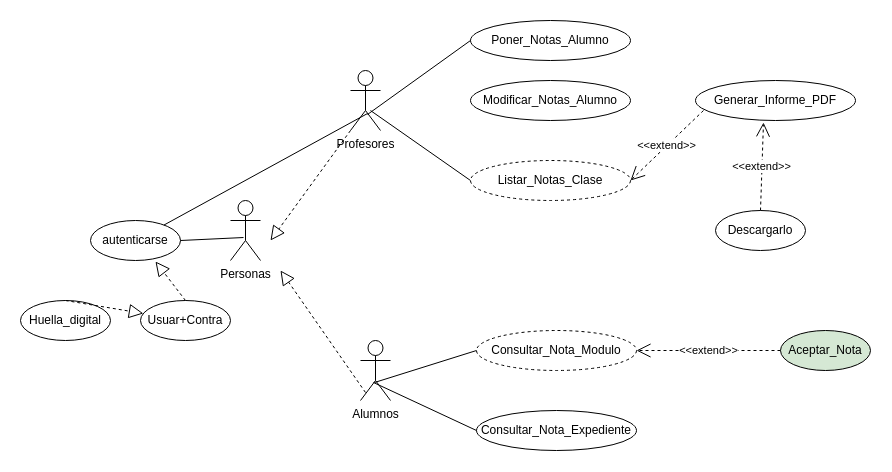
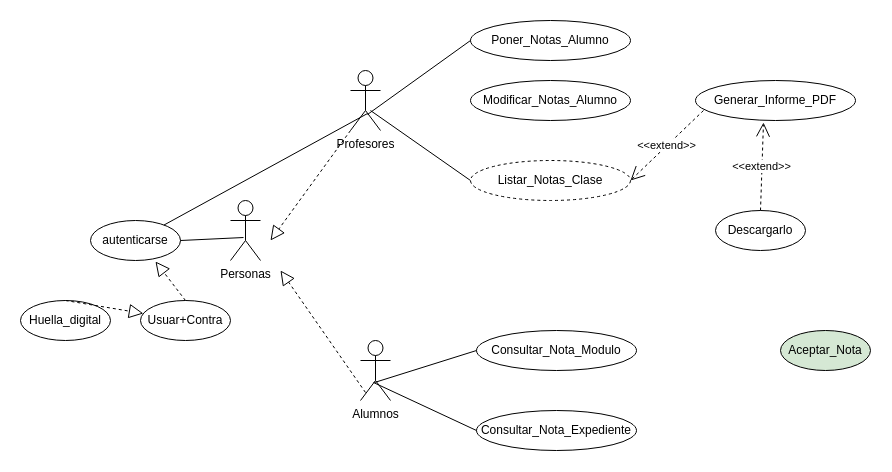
node "Consultar_Nota_Modulo": style dashed -> solid
edge "Aceptar_Nota" -> "Consultar_Nota_Modulo": removed, label "<<extend>>"
